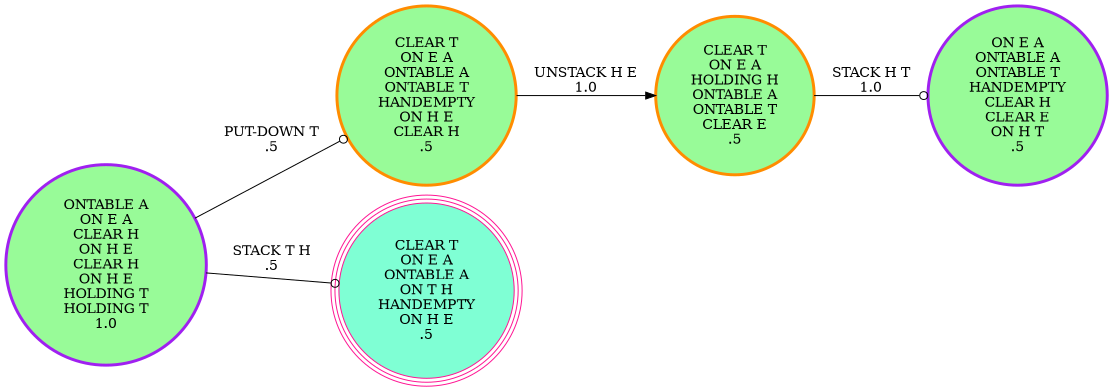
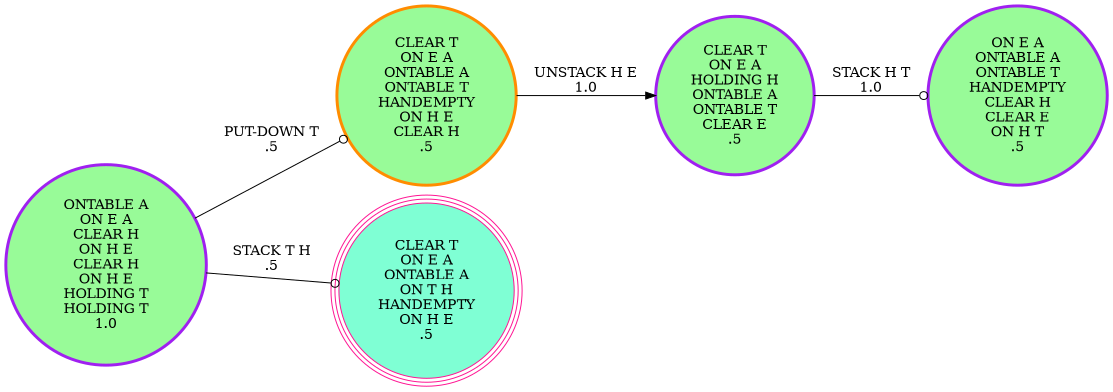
node "CLEAR T ON E A HOLDING H ONTABLE A ONTABLE T CLEAR E .5": color darkorange -> purple
